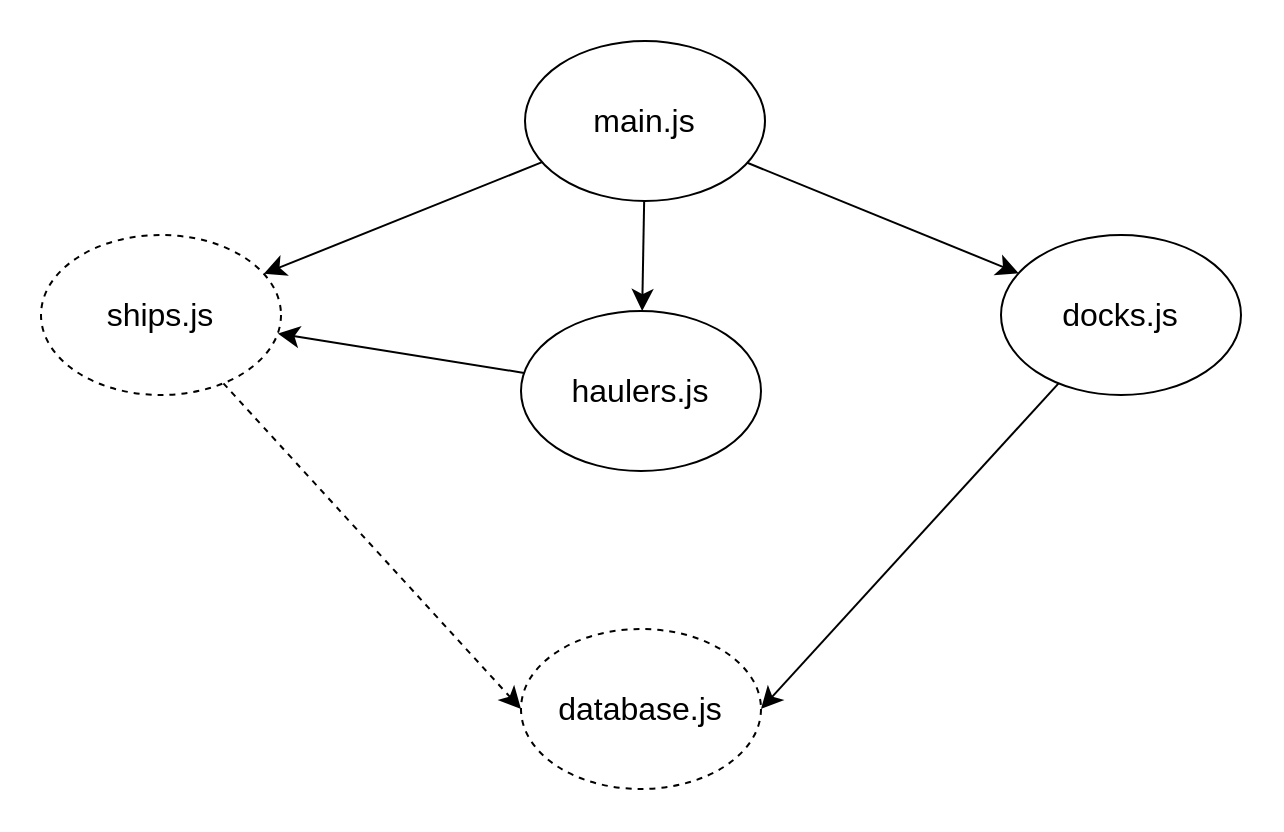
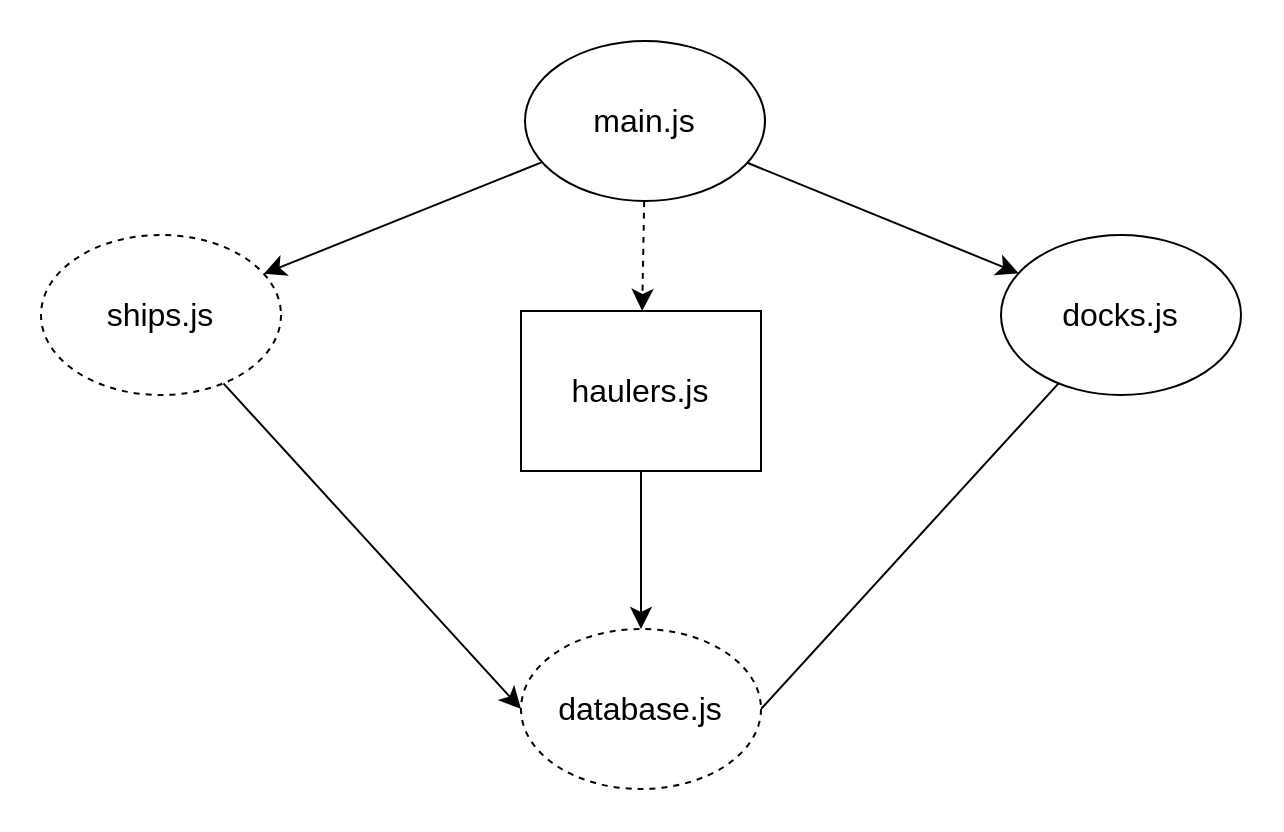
edge "main.js" -> "haulers.js": style solid -> dashed
edge "haulers.js" -> "ships.js": now "haulers.js" -> "database.js"
node "haulers.js": shape ellipse -> rectangle
edge "ships.js" -> "database.js": style dashed -> solid
edge "docks.js" -> "database.js": arrowhead classic -> none
